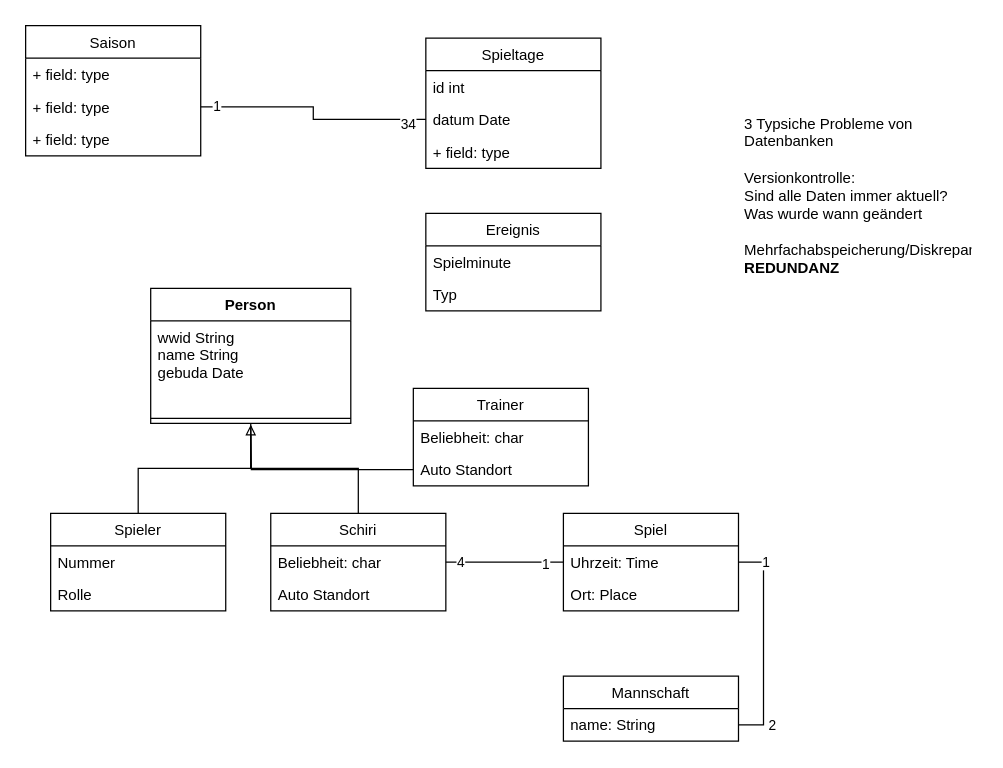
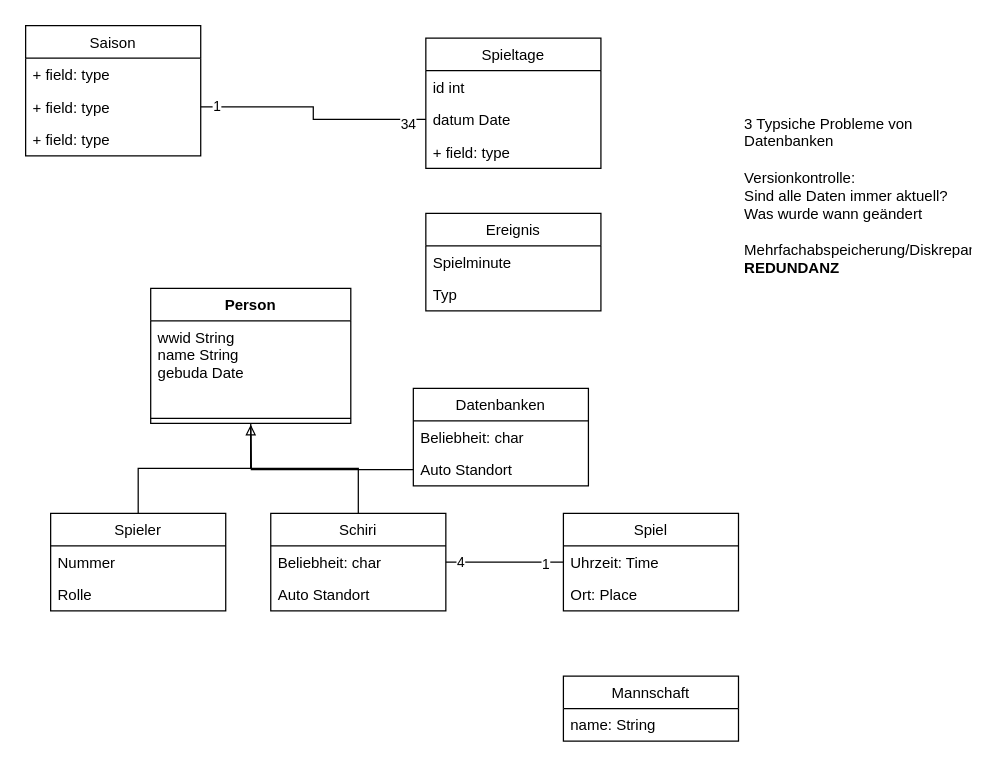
node "Trainer": label "Trainer" -> "Datenbanken"
edge "Uhrzeit: Time" -- "name: String": removed, labels "1", "2"
